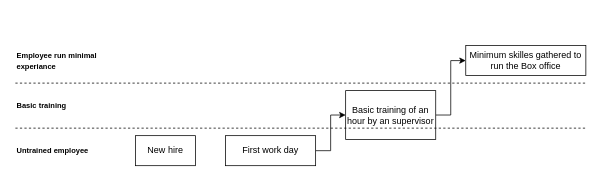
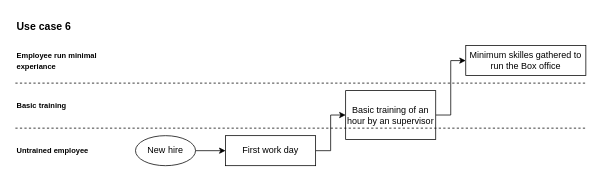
node "Use case 6": added
node "New hire": shape rectangle -> ellipse
edge "New hire" -> "First work day": added
